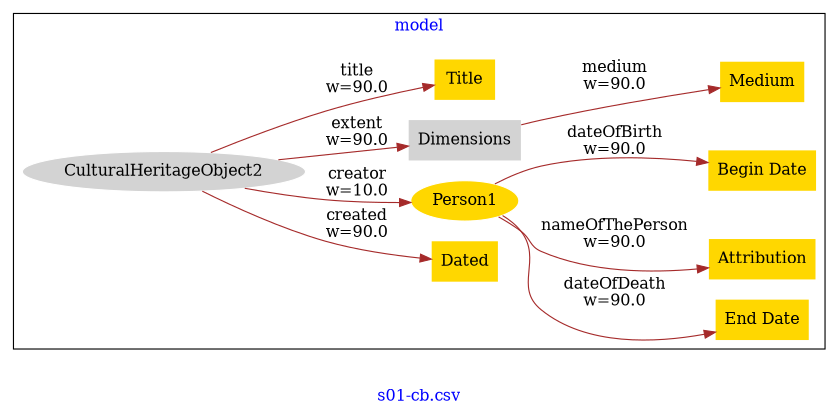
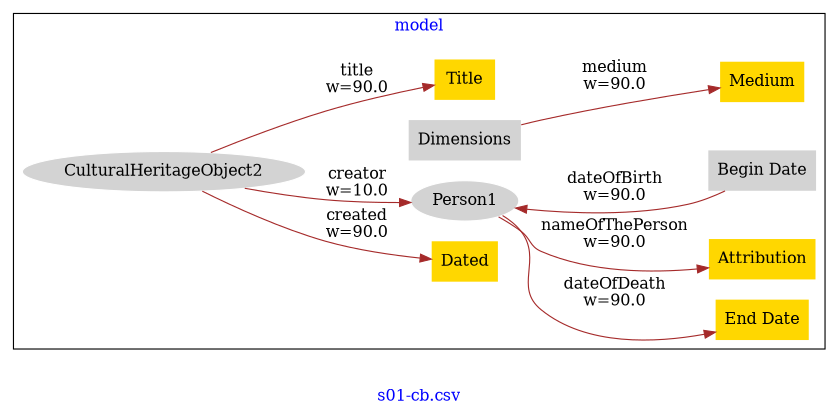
edge "CulturalHeritageObject2" -> "Dimensions": removed, label "extent w=90.0"
edge "Person1" -> "Begin Date": reversed
node "Begin Date": fillcolor gold -> lightgray
node "Person1": fillcolor gold -> lightgray
